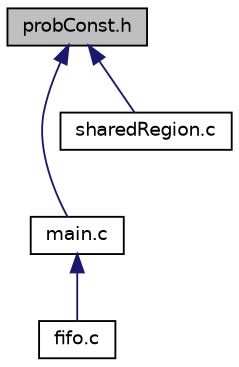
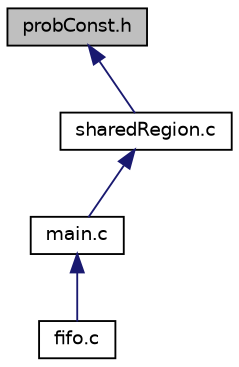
edge "main.c" -> "probConst.h": now "main.c" -> "sharedRegion.c"
